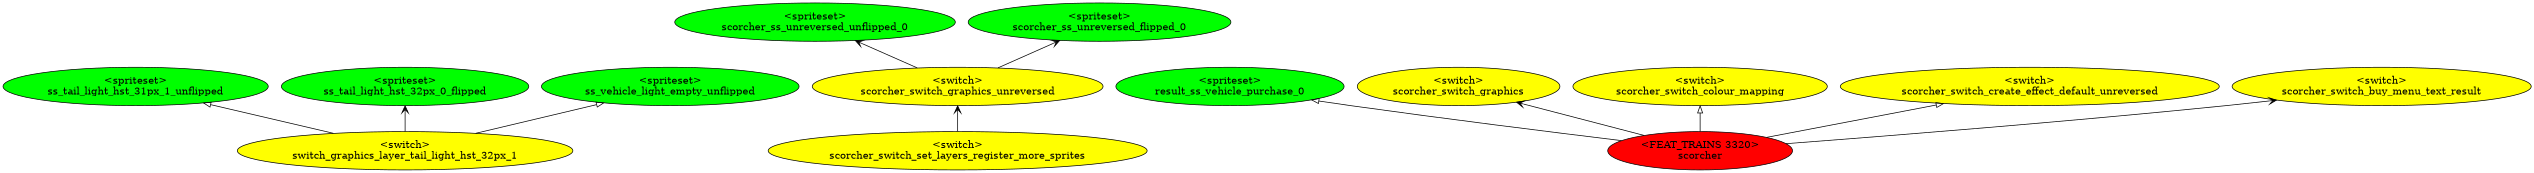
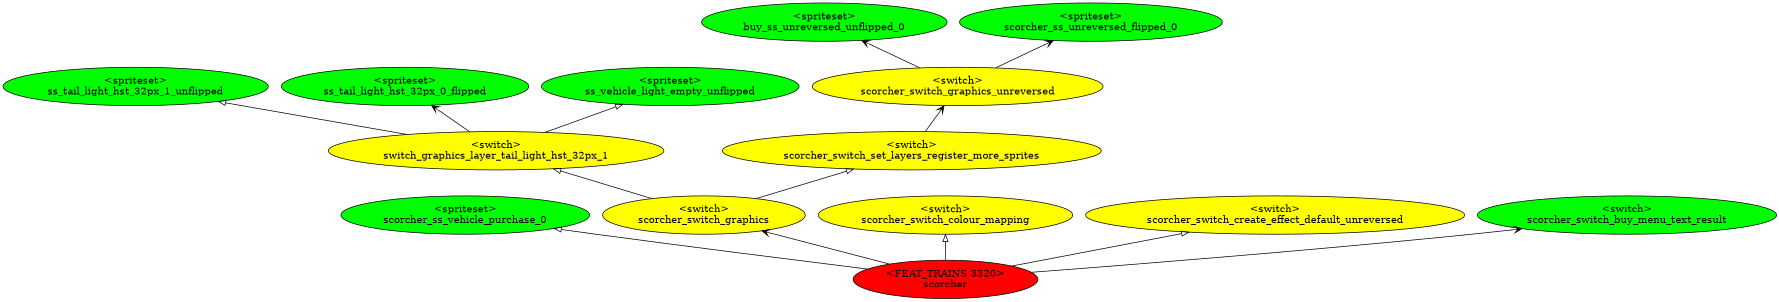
node "<spriteset> scorcher_ss_unreversed_unflipped_0": label "<spriteset> scorcher_ss_unreversed_unflipped_0" -> "<spriteset> buy_ss_unreversed_unflipped_0"
node "<spriteset> ss_tail_light_hst_31px_1_unflipped": label "<spriteset> ss_tail_light_hst_31px_1_unflipped" -> "<spriteset> ss_tail_light_hst_32px_1_unflipped"
node "<spriteset> result_ss_vehicle_purchase_0": label "<spriteset> result_ss_vehicle_purchase_0" -> "<spriteset> scorcher_ss_vehicle_purchase_0"
node "<switch> scorcher_switch_buy_menu_text_result": fillcolor yellow -> green
edge "<switch> scorcher_switch_graphics" -> "<switch> switch_graphics_layer_tail_light_hst_32px_1": added
edge "<switch> scorcher_switch_graphics" -> "<switch> scorcher_switch_set_layers_register_more_sprites": added
